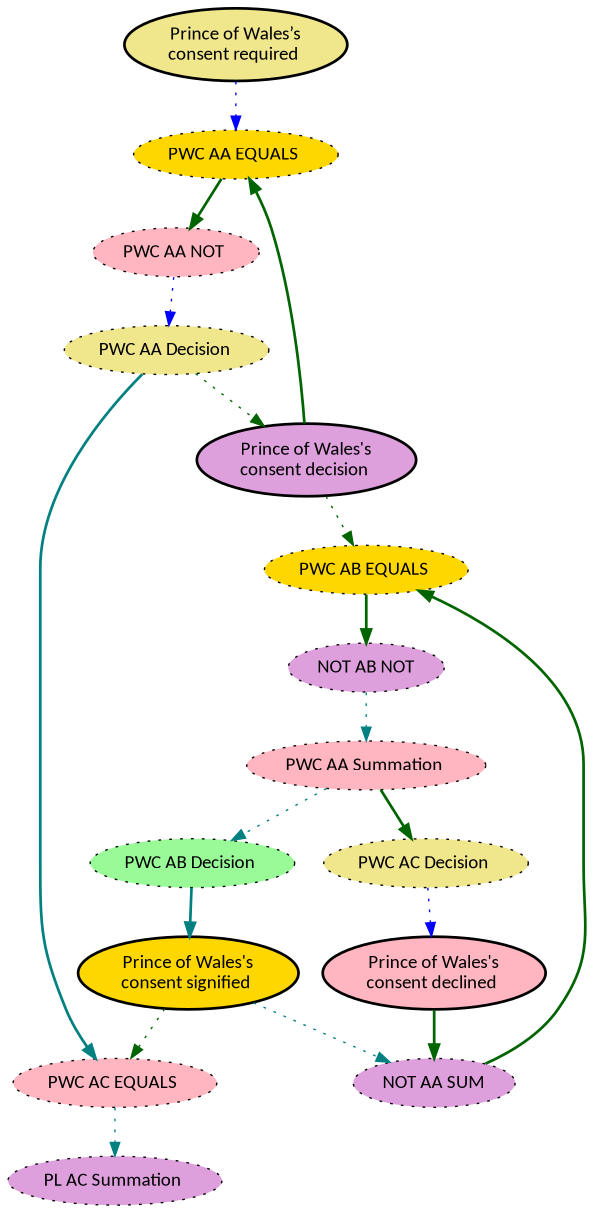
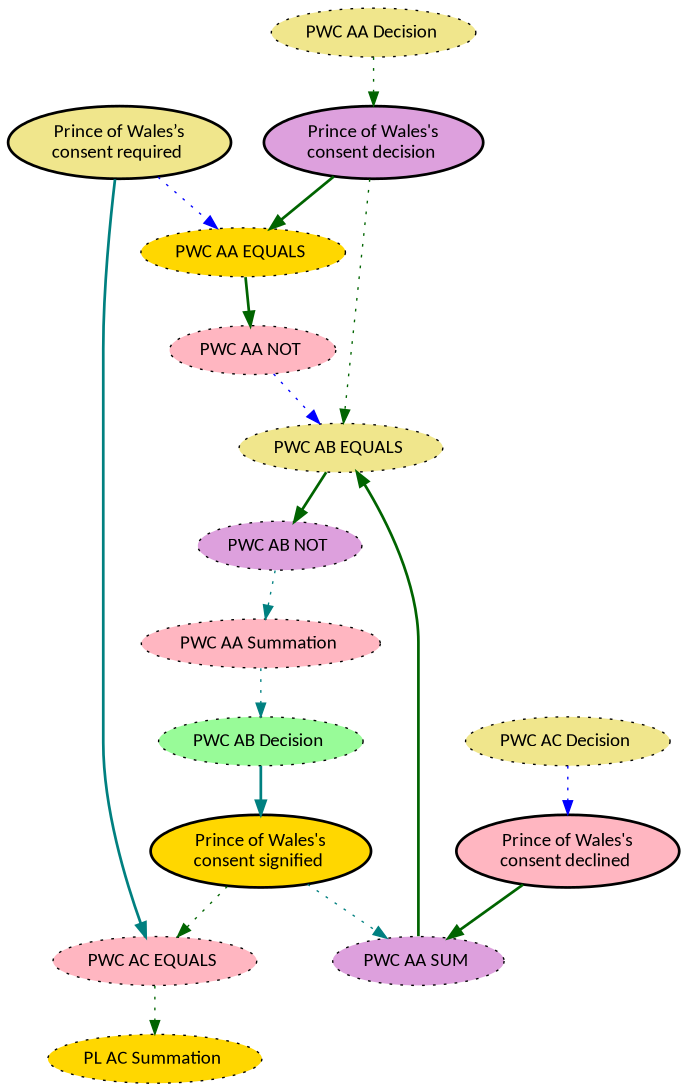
edge "PWC AA NOT" -> "PWC AA Decision": now "PWC AA NOT" -> "PWC AB EQUALS"
node "PWC AB EQUALS": fillcolor gold -> khaki
node "NOT AB NOT": label "NOT AB NOT" -> "PWC AB NOT"
edge "PWC AA Decision" -> "PWC AC EQUALS": now "Prince of Wales’s consent required" -> "PWC AC EQUALS"
edge "PWC AA Summation" -> "PWC AC Decision": removed
node "NOT AA SUM": label "NOT AA SUM" -> "PWC AA SUM"
edge "PWC AC EQUALS" -> "PL AC Summation": color teal -> darkgreen
node "PL AC Summation": fillcolor plum -> gold
